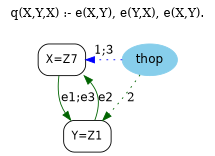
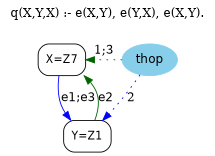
edge "thop" -> "X=Z7": color blue -> darkgreen
edge "X=Z7" -> "Y=Z1": color darkgreen -> blue
edge "thop" -> "Y=Z1": color darkgreen -> blue
